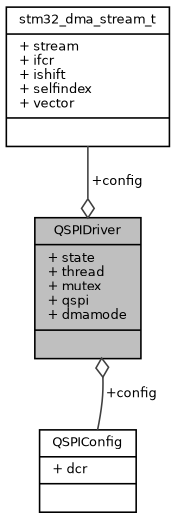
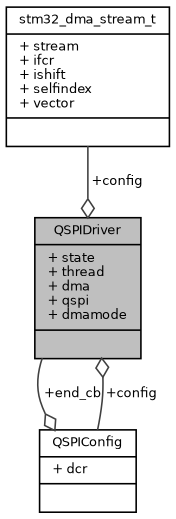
node "QSPIDriver": text "+ mutex" -> "+ dma"
edge "QSPIDriver" -> "QSPIConfig": added, label "+end_cb"
